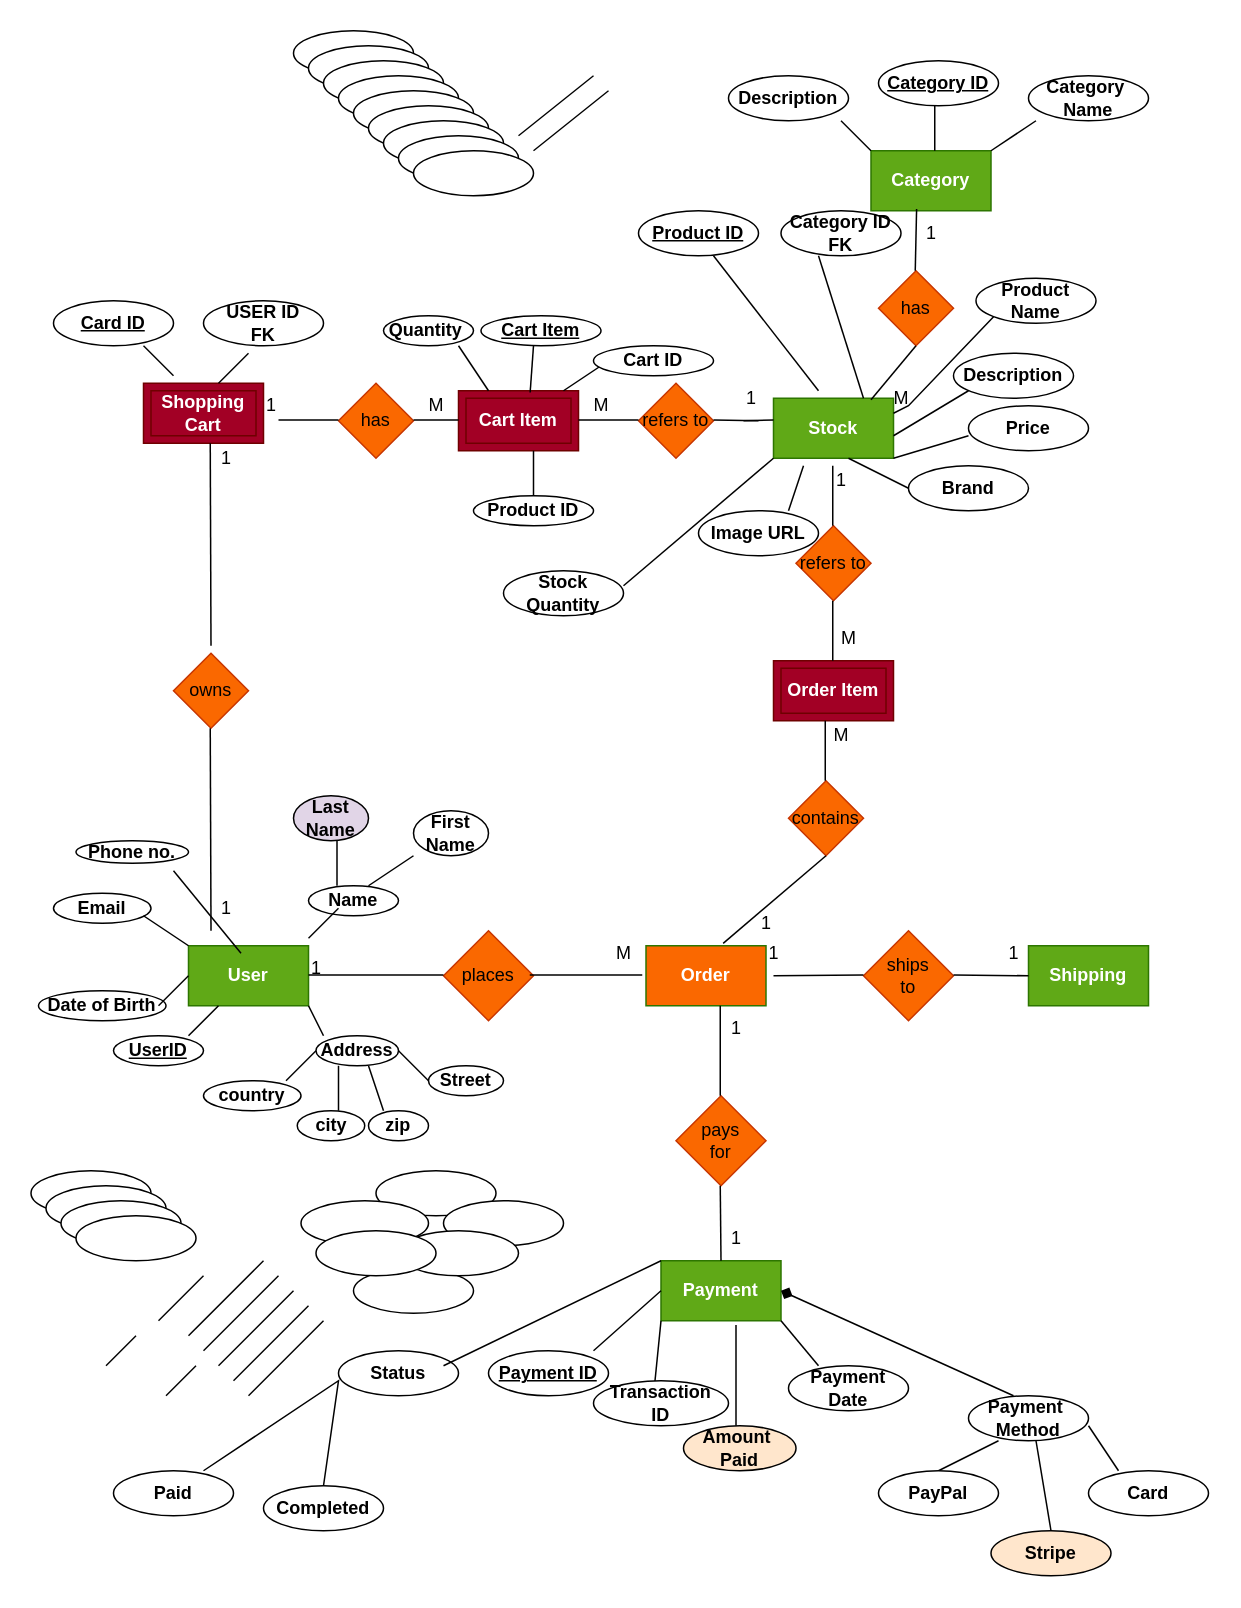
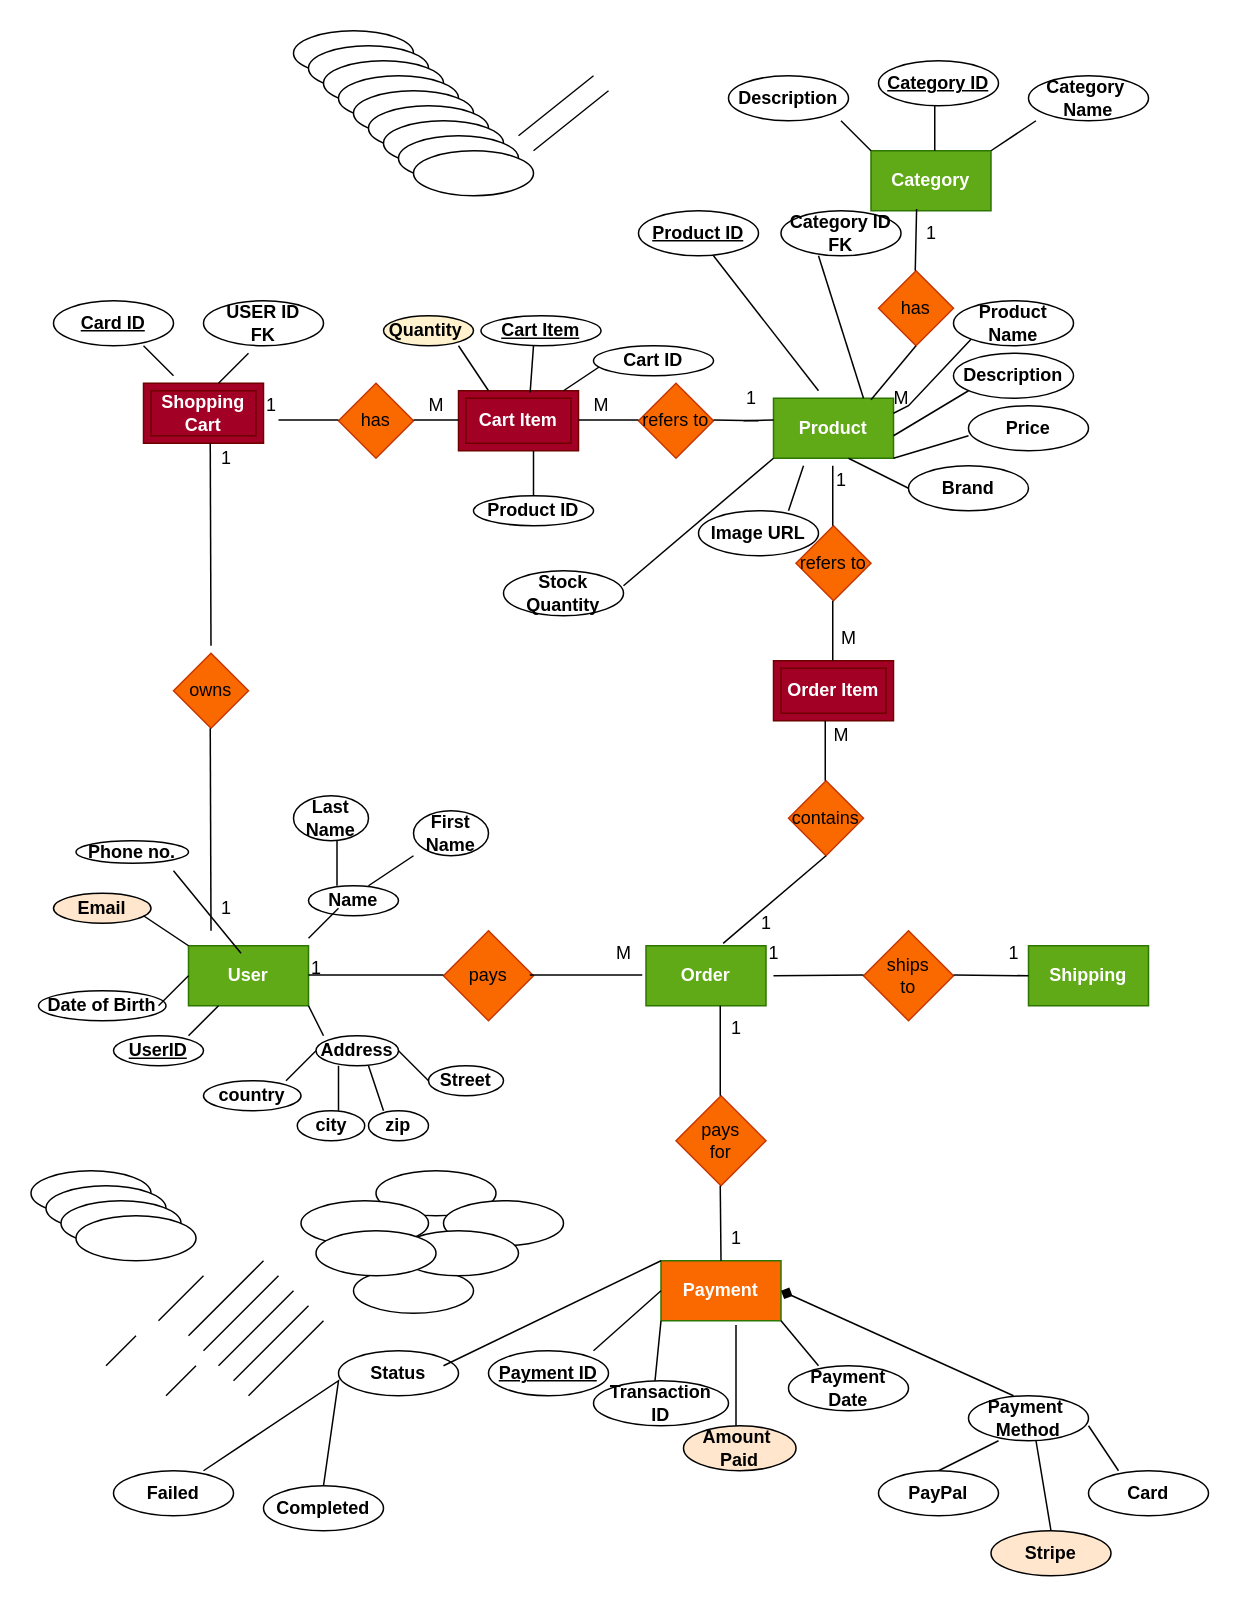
node "Product Name": moved (1036, 301) -> (1013, 323)
node "Quantity": fillcolor #ffffff -> #fff2cc
node "Stock": label "Stock" -> "Product"
node "Last Name": fillcolor #e1d5e7 -> #ffffff
node "Email": fillcolor #ffffff -> #ffe6cc
node "places": label "places" -> "pays"
node "Order": fillcolor #fa6800 -> #60a917
node "Payment": fillcolor #60a917 -> #fa6800
node "Paid": label "Paid" -> "Failed"
